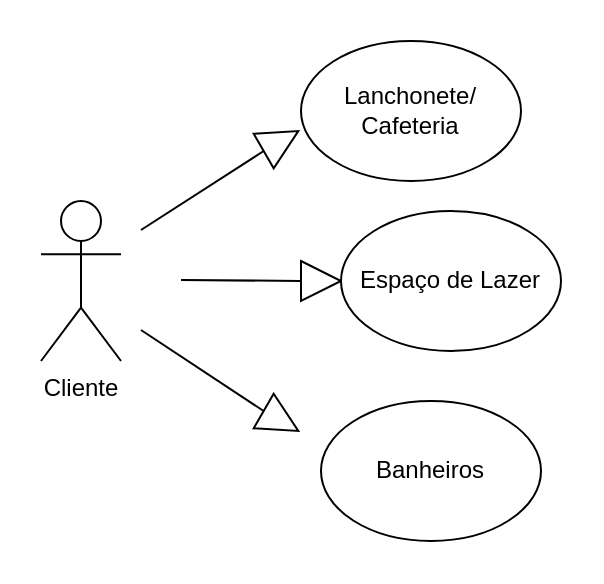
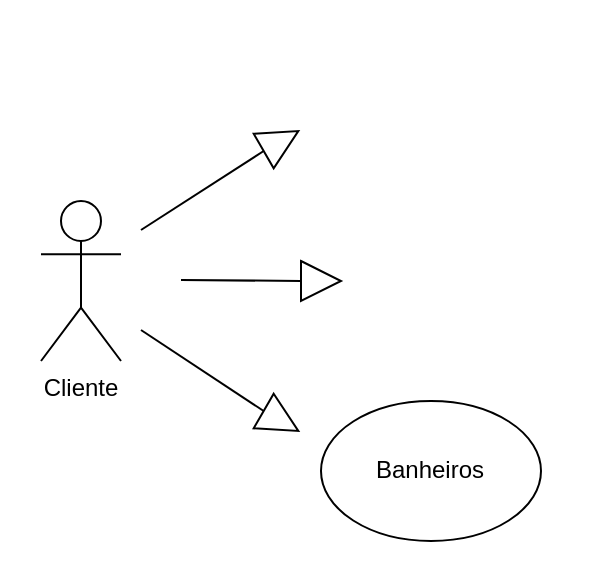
node "Lanchonete/ Cafeteria": removed
node "Espaço de Lazer": removed
